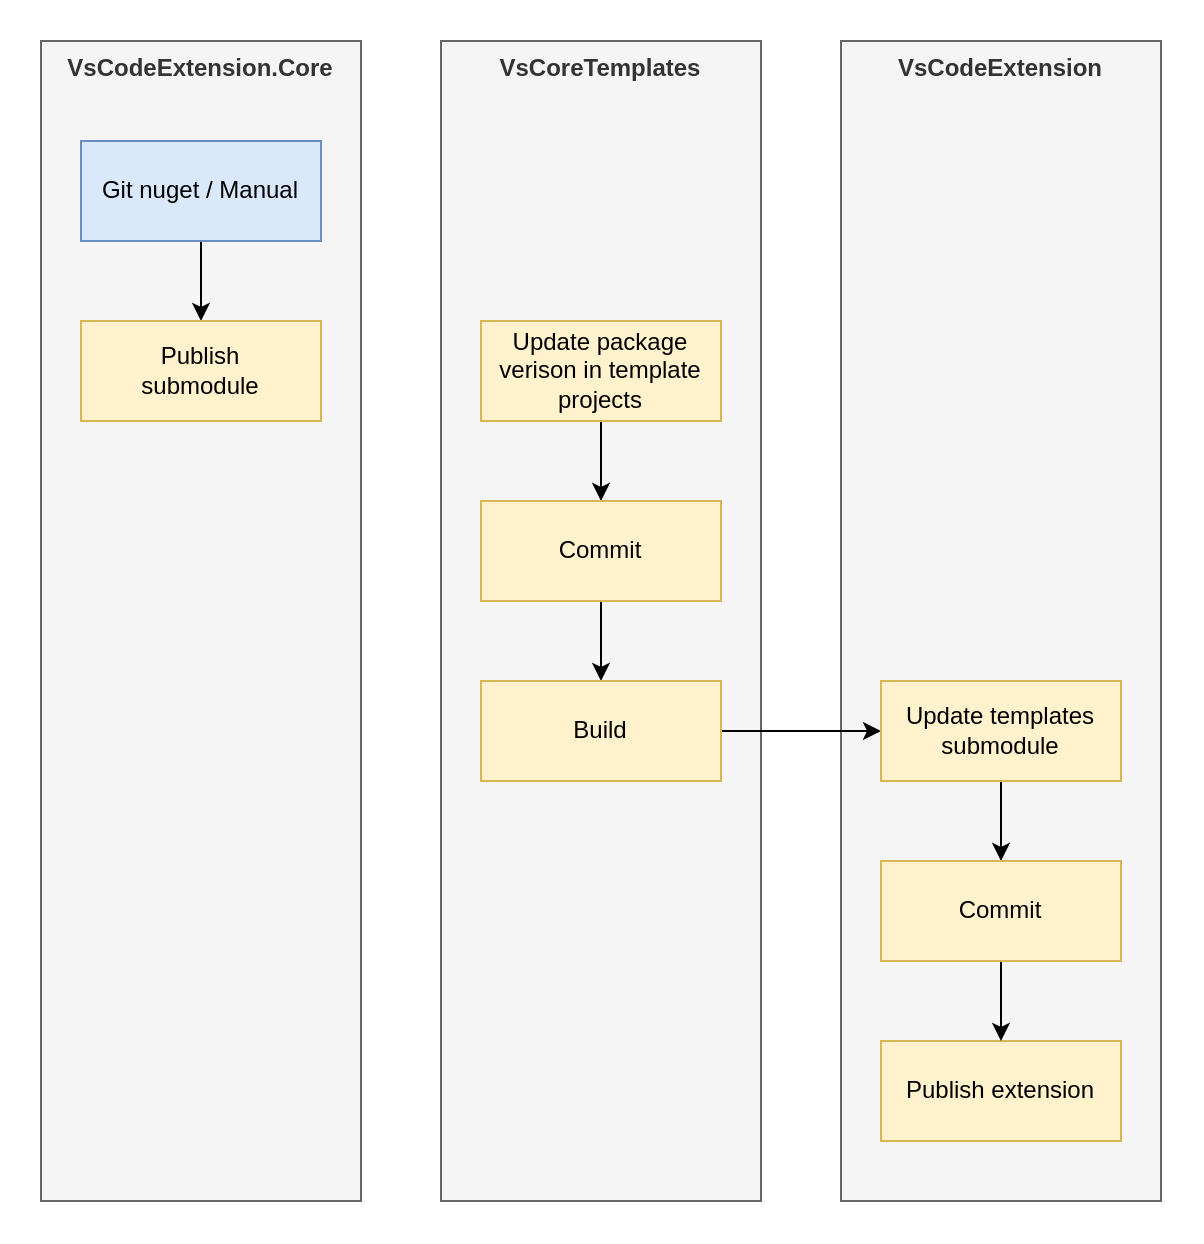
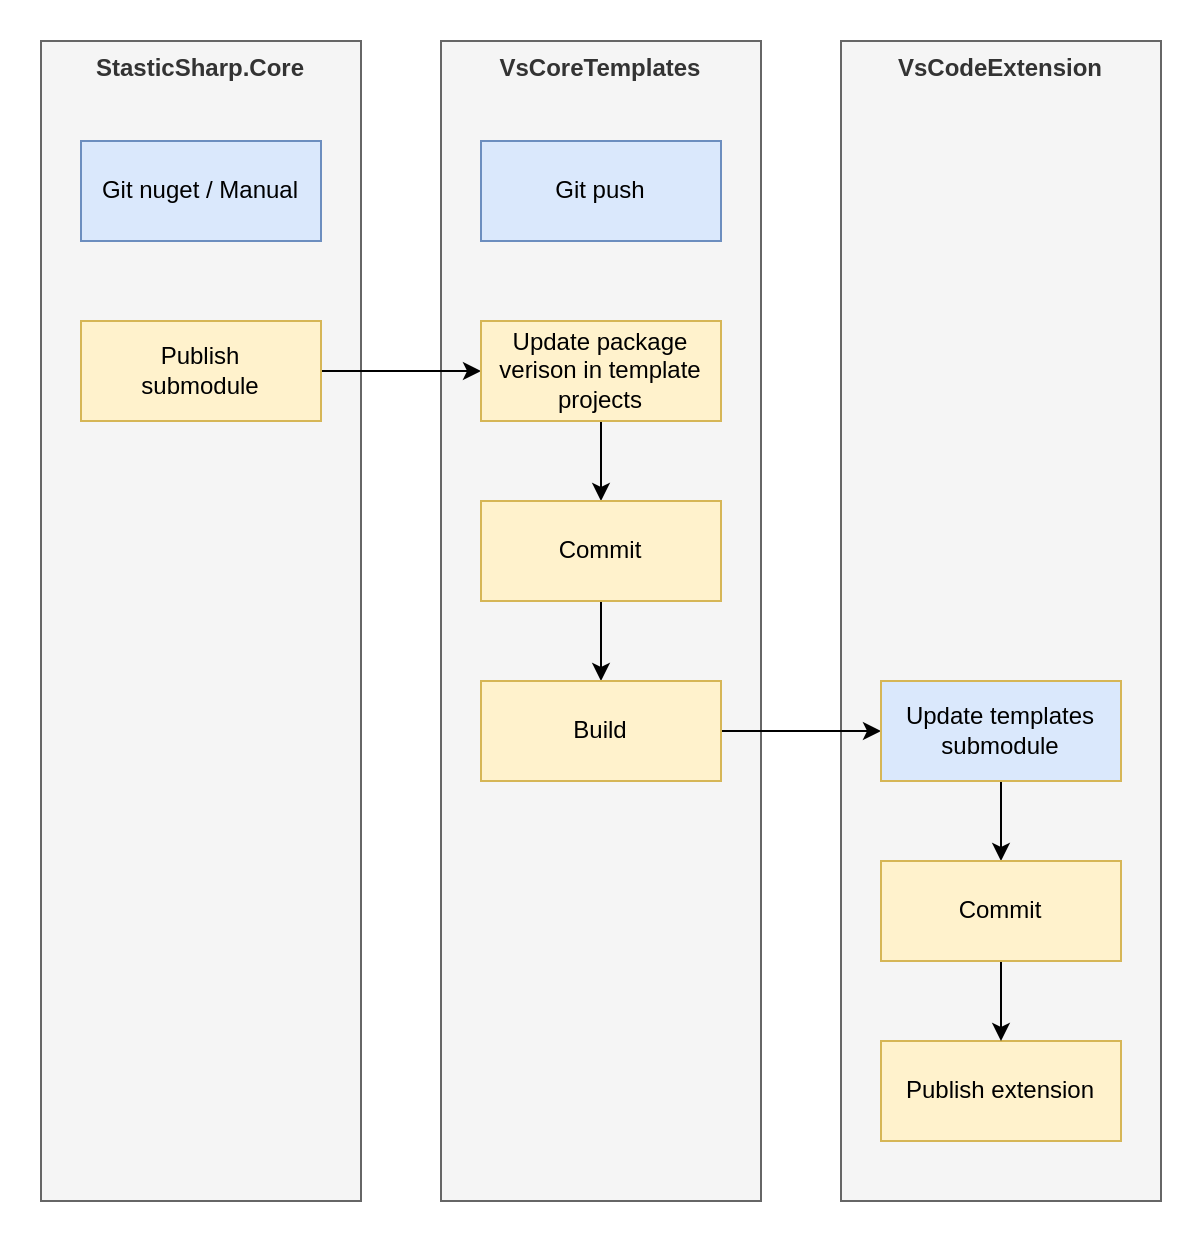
node "VsCodeExtension.Core": label "VsCodeExtension.Core" -> "StasticSharp.Core"
node "Git push": added
edge "Git nuget / Manual" -> "Publish submodule": removed
edge "Publish submodule" -> "Update package verison in template projects": added
node "Update templates submodule": fillcolor #fff2cc -> #dae8fc
